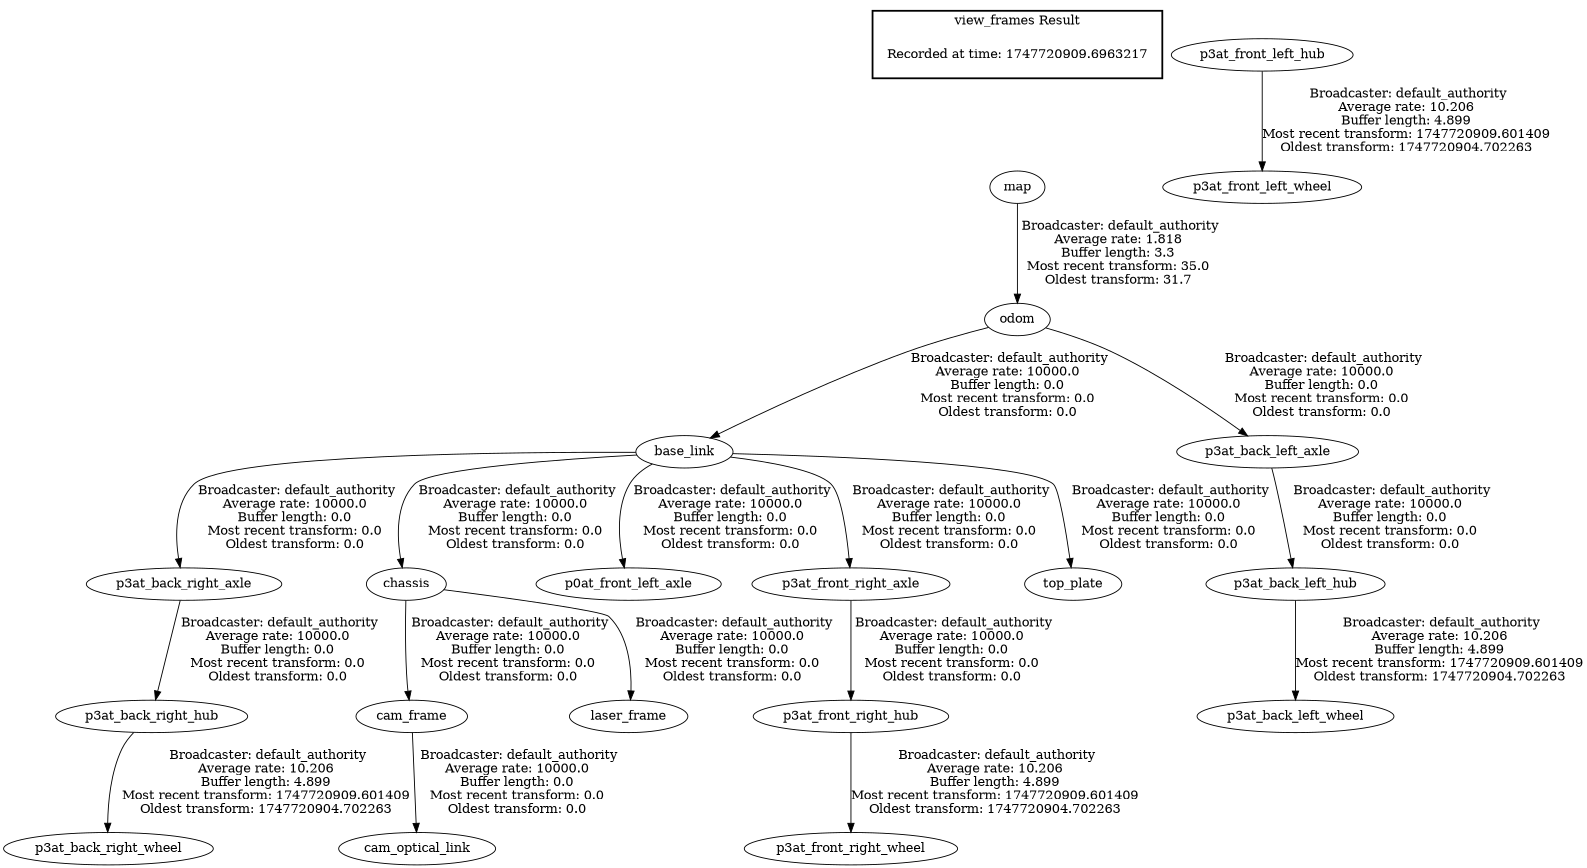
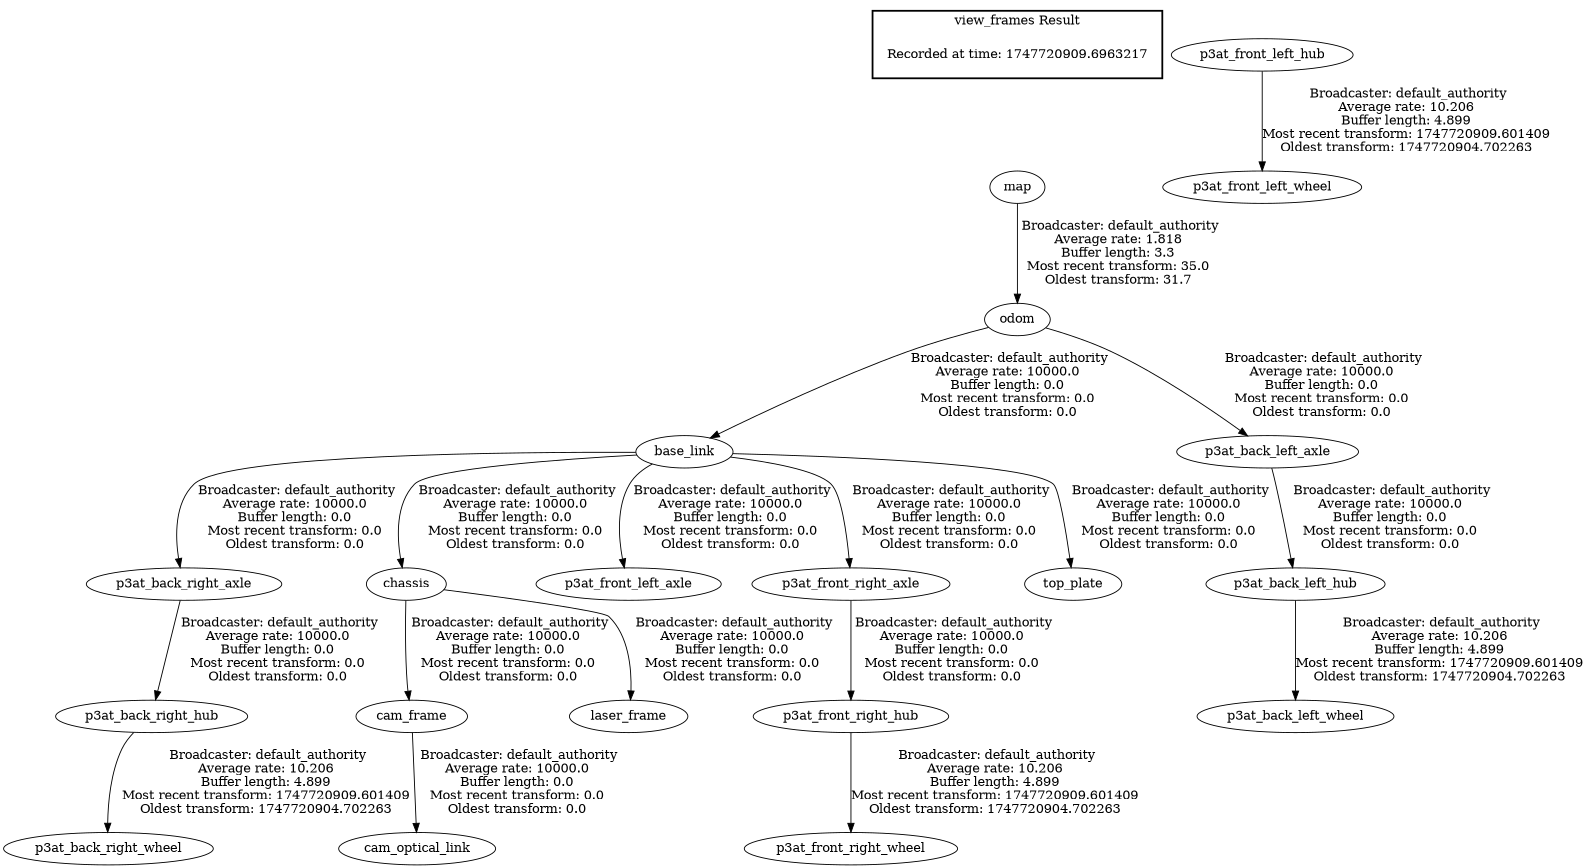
node "p0at_front_left_axle": label "p0at_front_left_axle" -> "p3at_front_left_axle"
